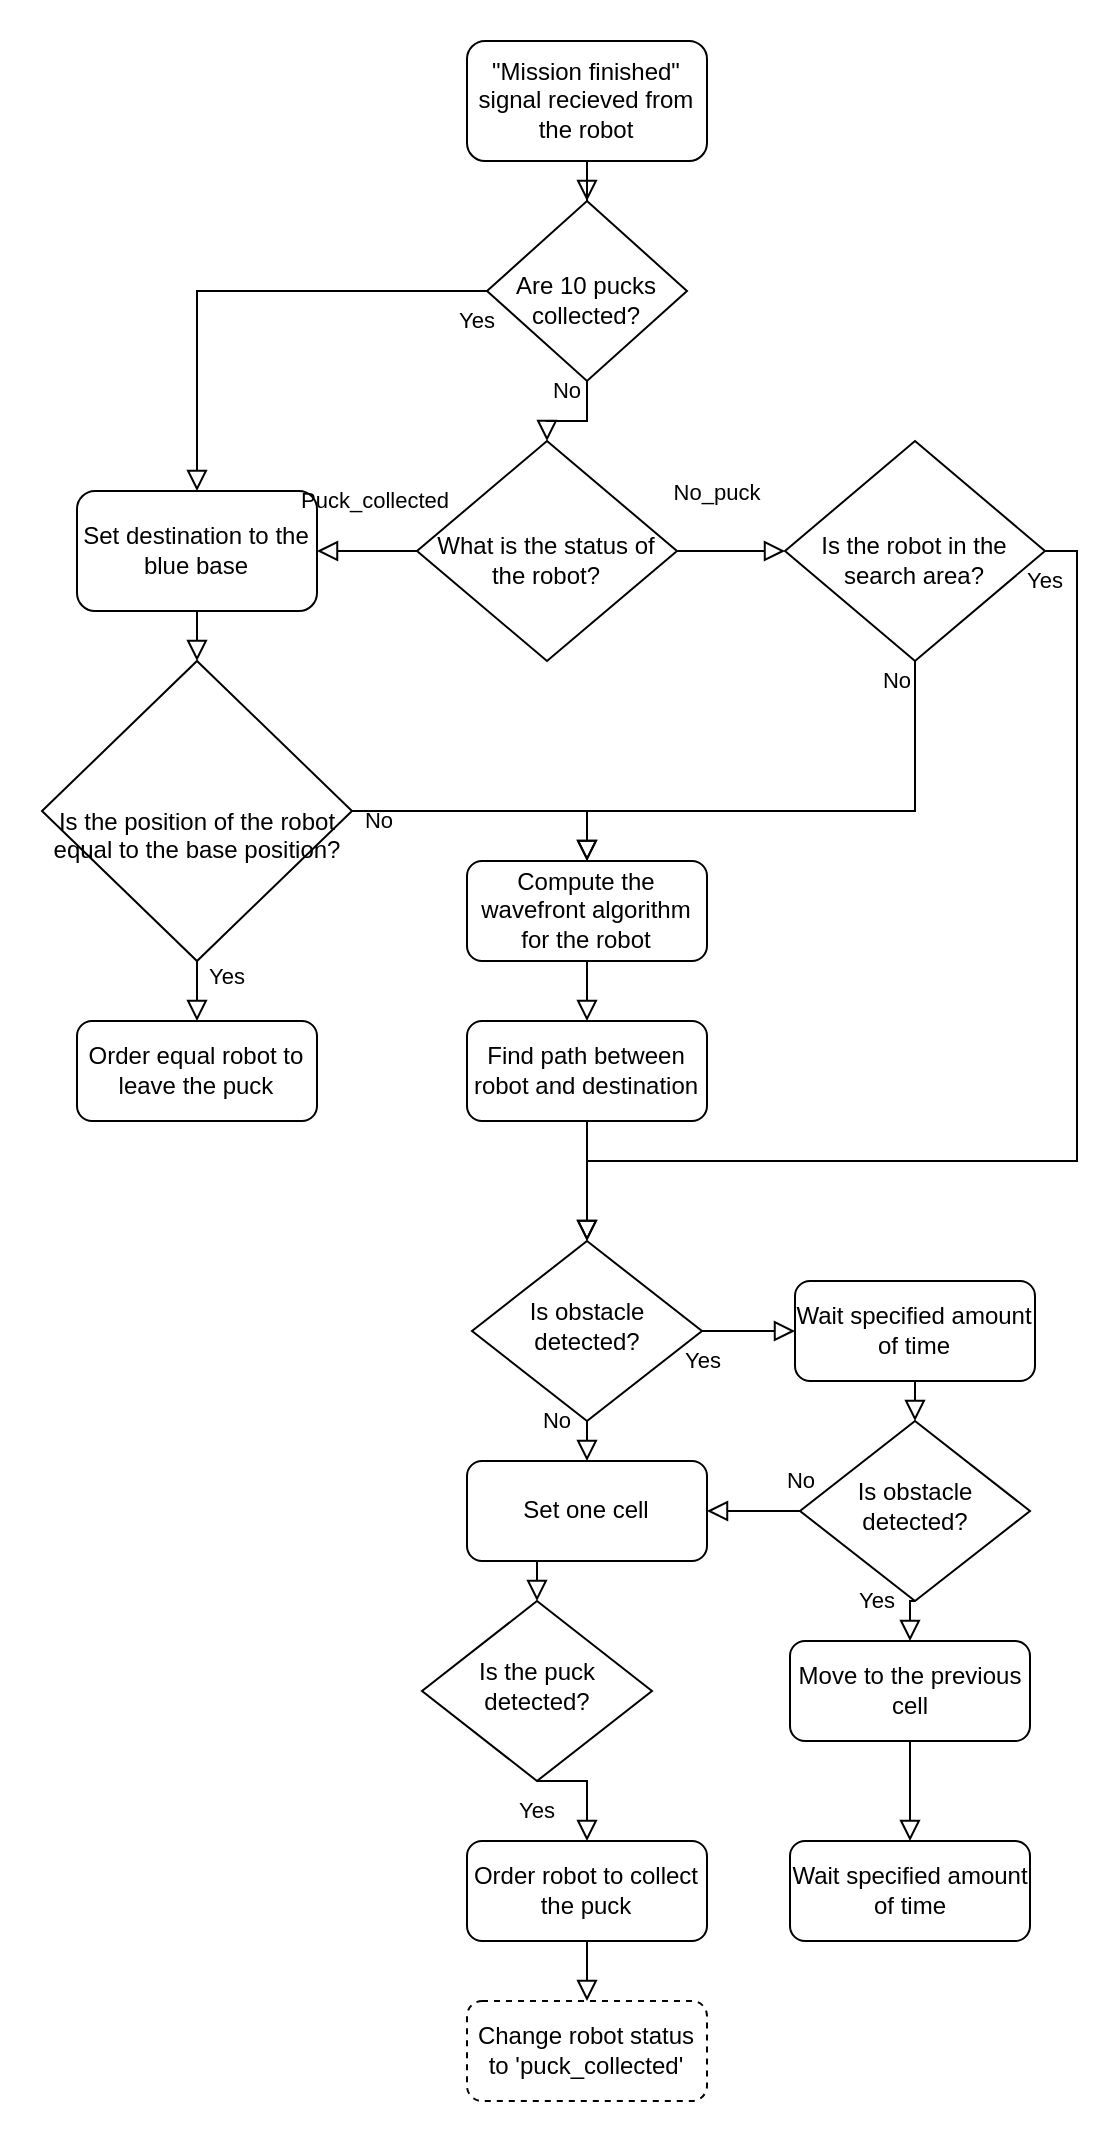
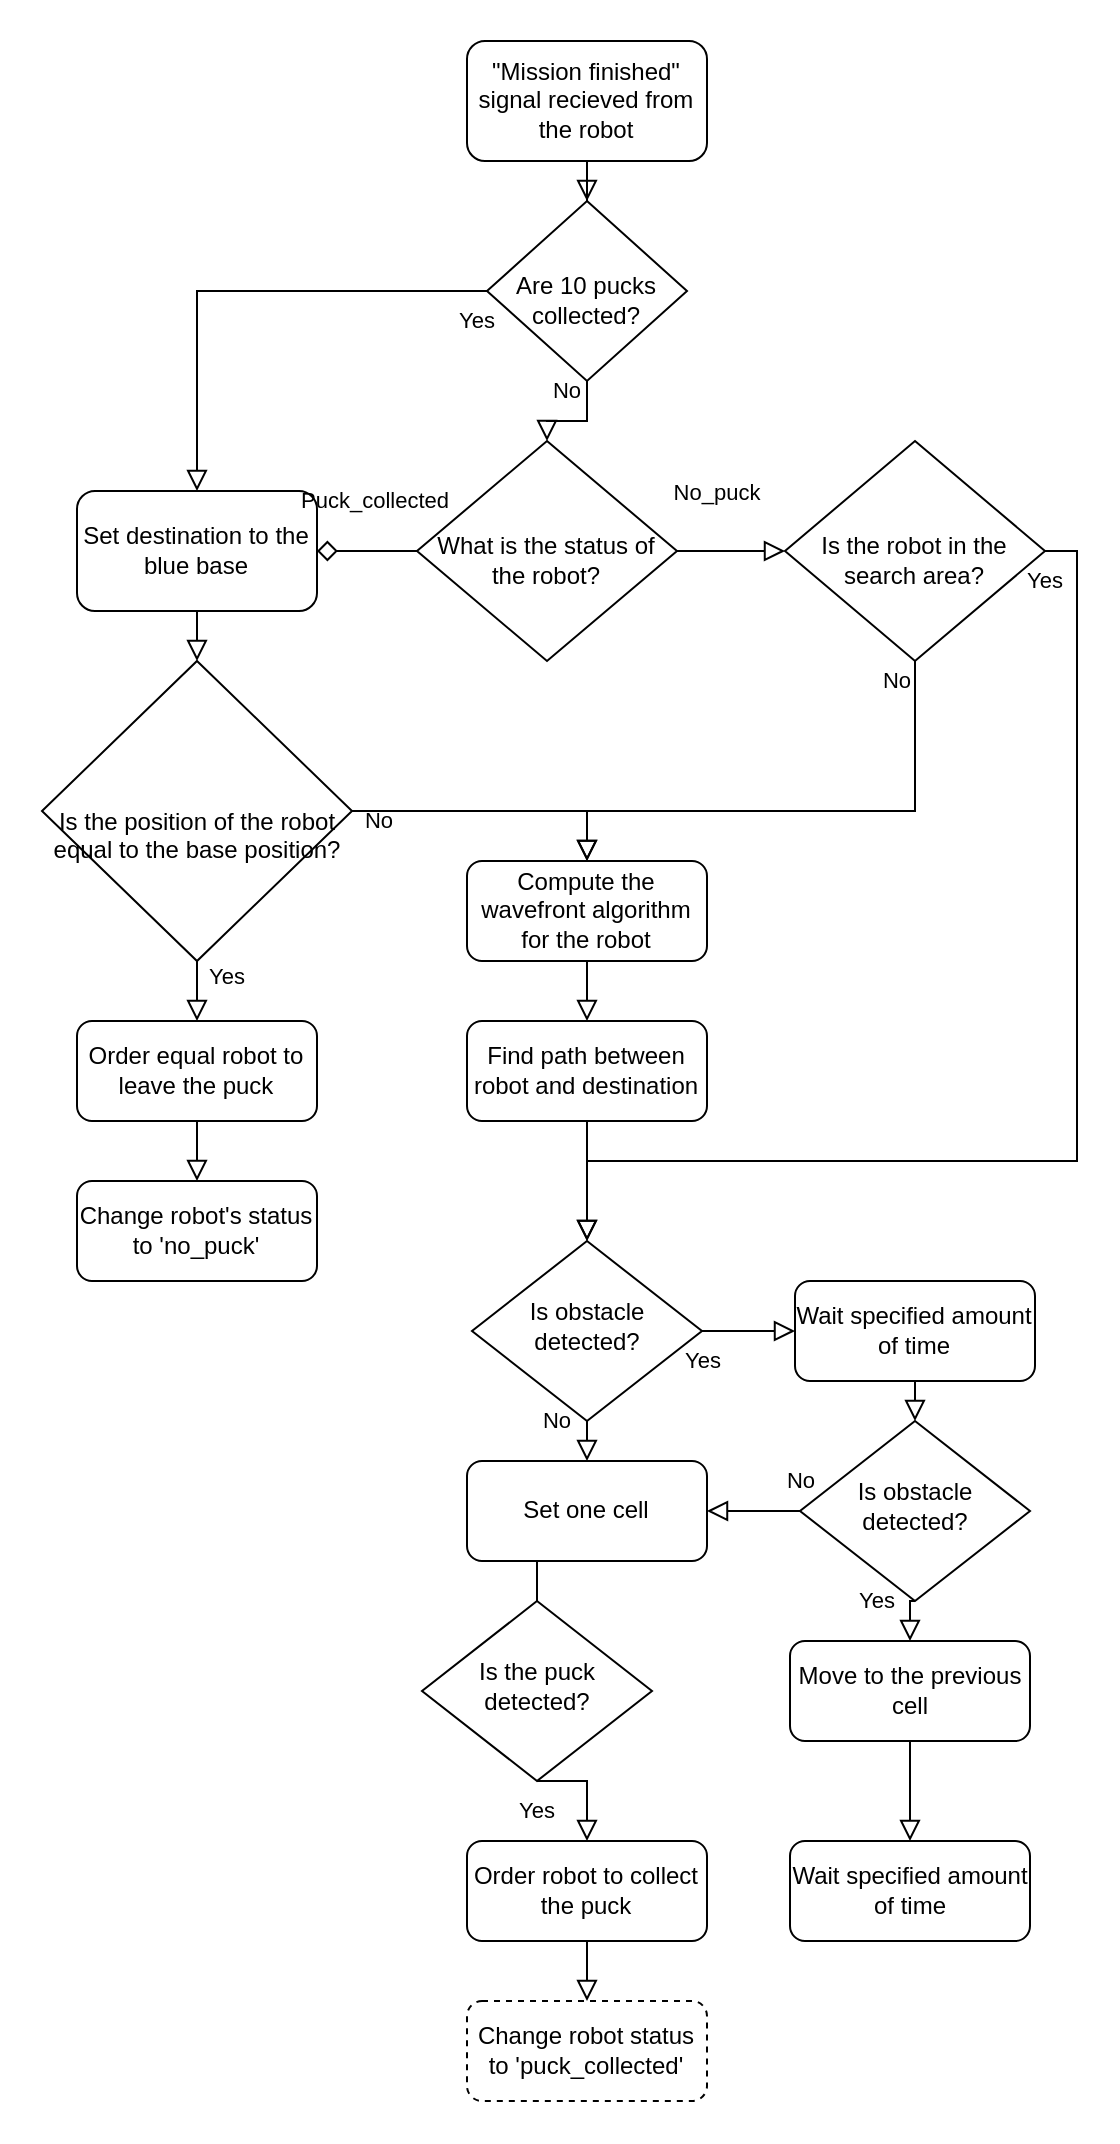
edge "What is the status of the robot?" -> "Set destination to the blue base": arrowhead block -> diamond
edge "Order equal robot to leave the puck" -> "Change robot's status to 'no_puck'": added
node "Change robot's status to 'no_puck'": added
edge "Set one cell" -> "Is the puck detected?": arrowhead block -> none
